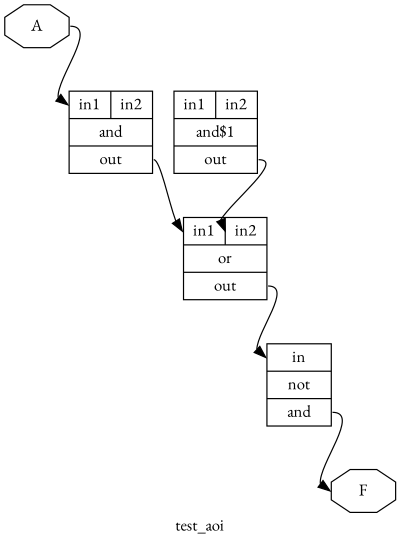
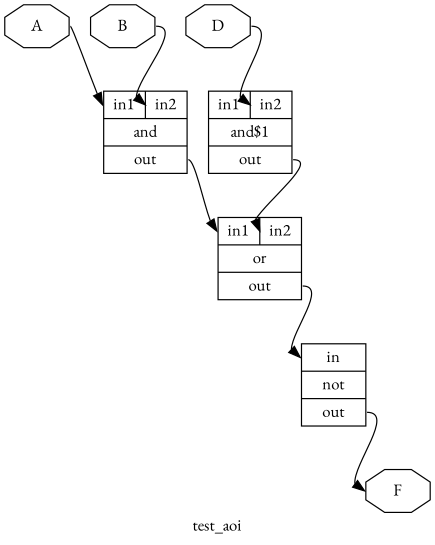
node "B": added
node "D": added
node "in": text "and" -> "out"
